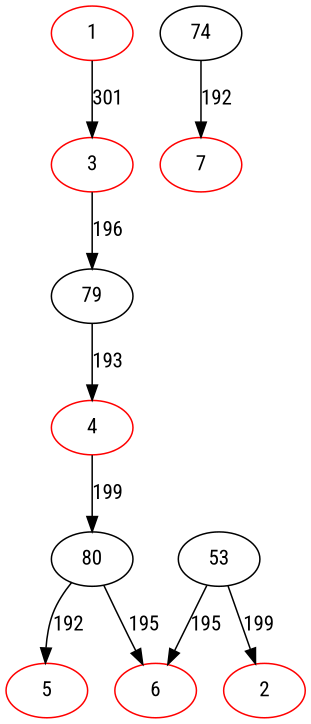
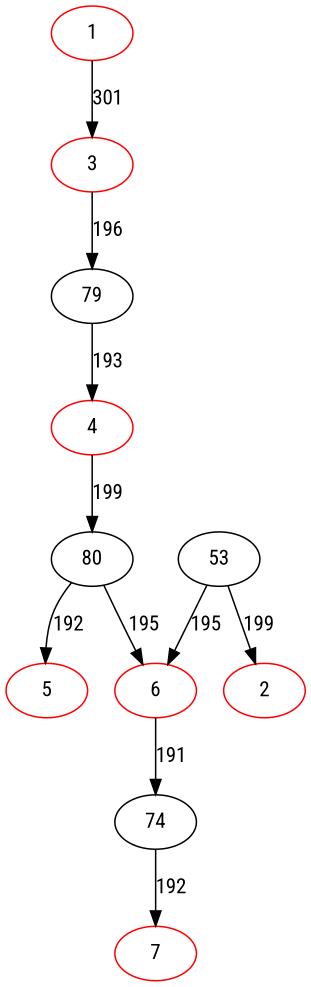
edge "6" -> "74": added, label "191"
